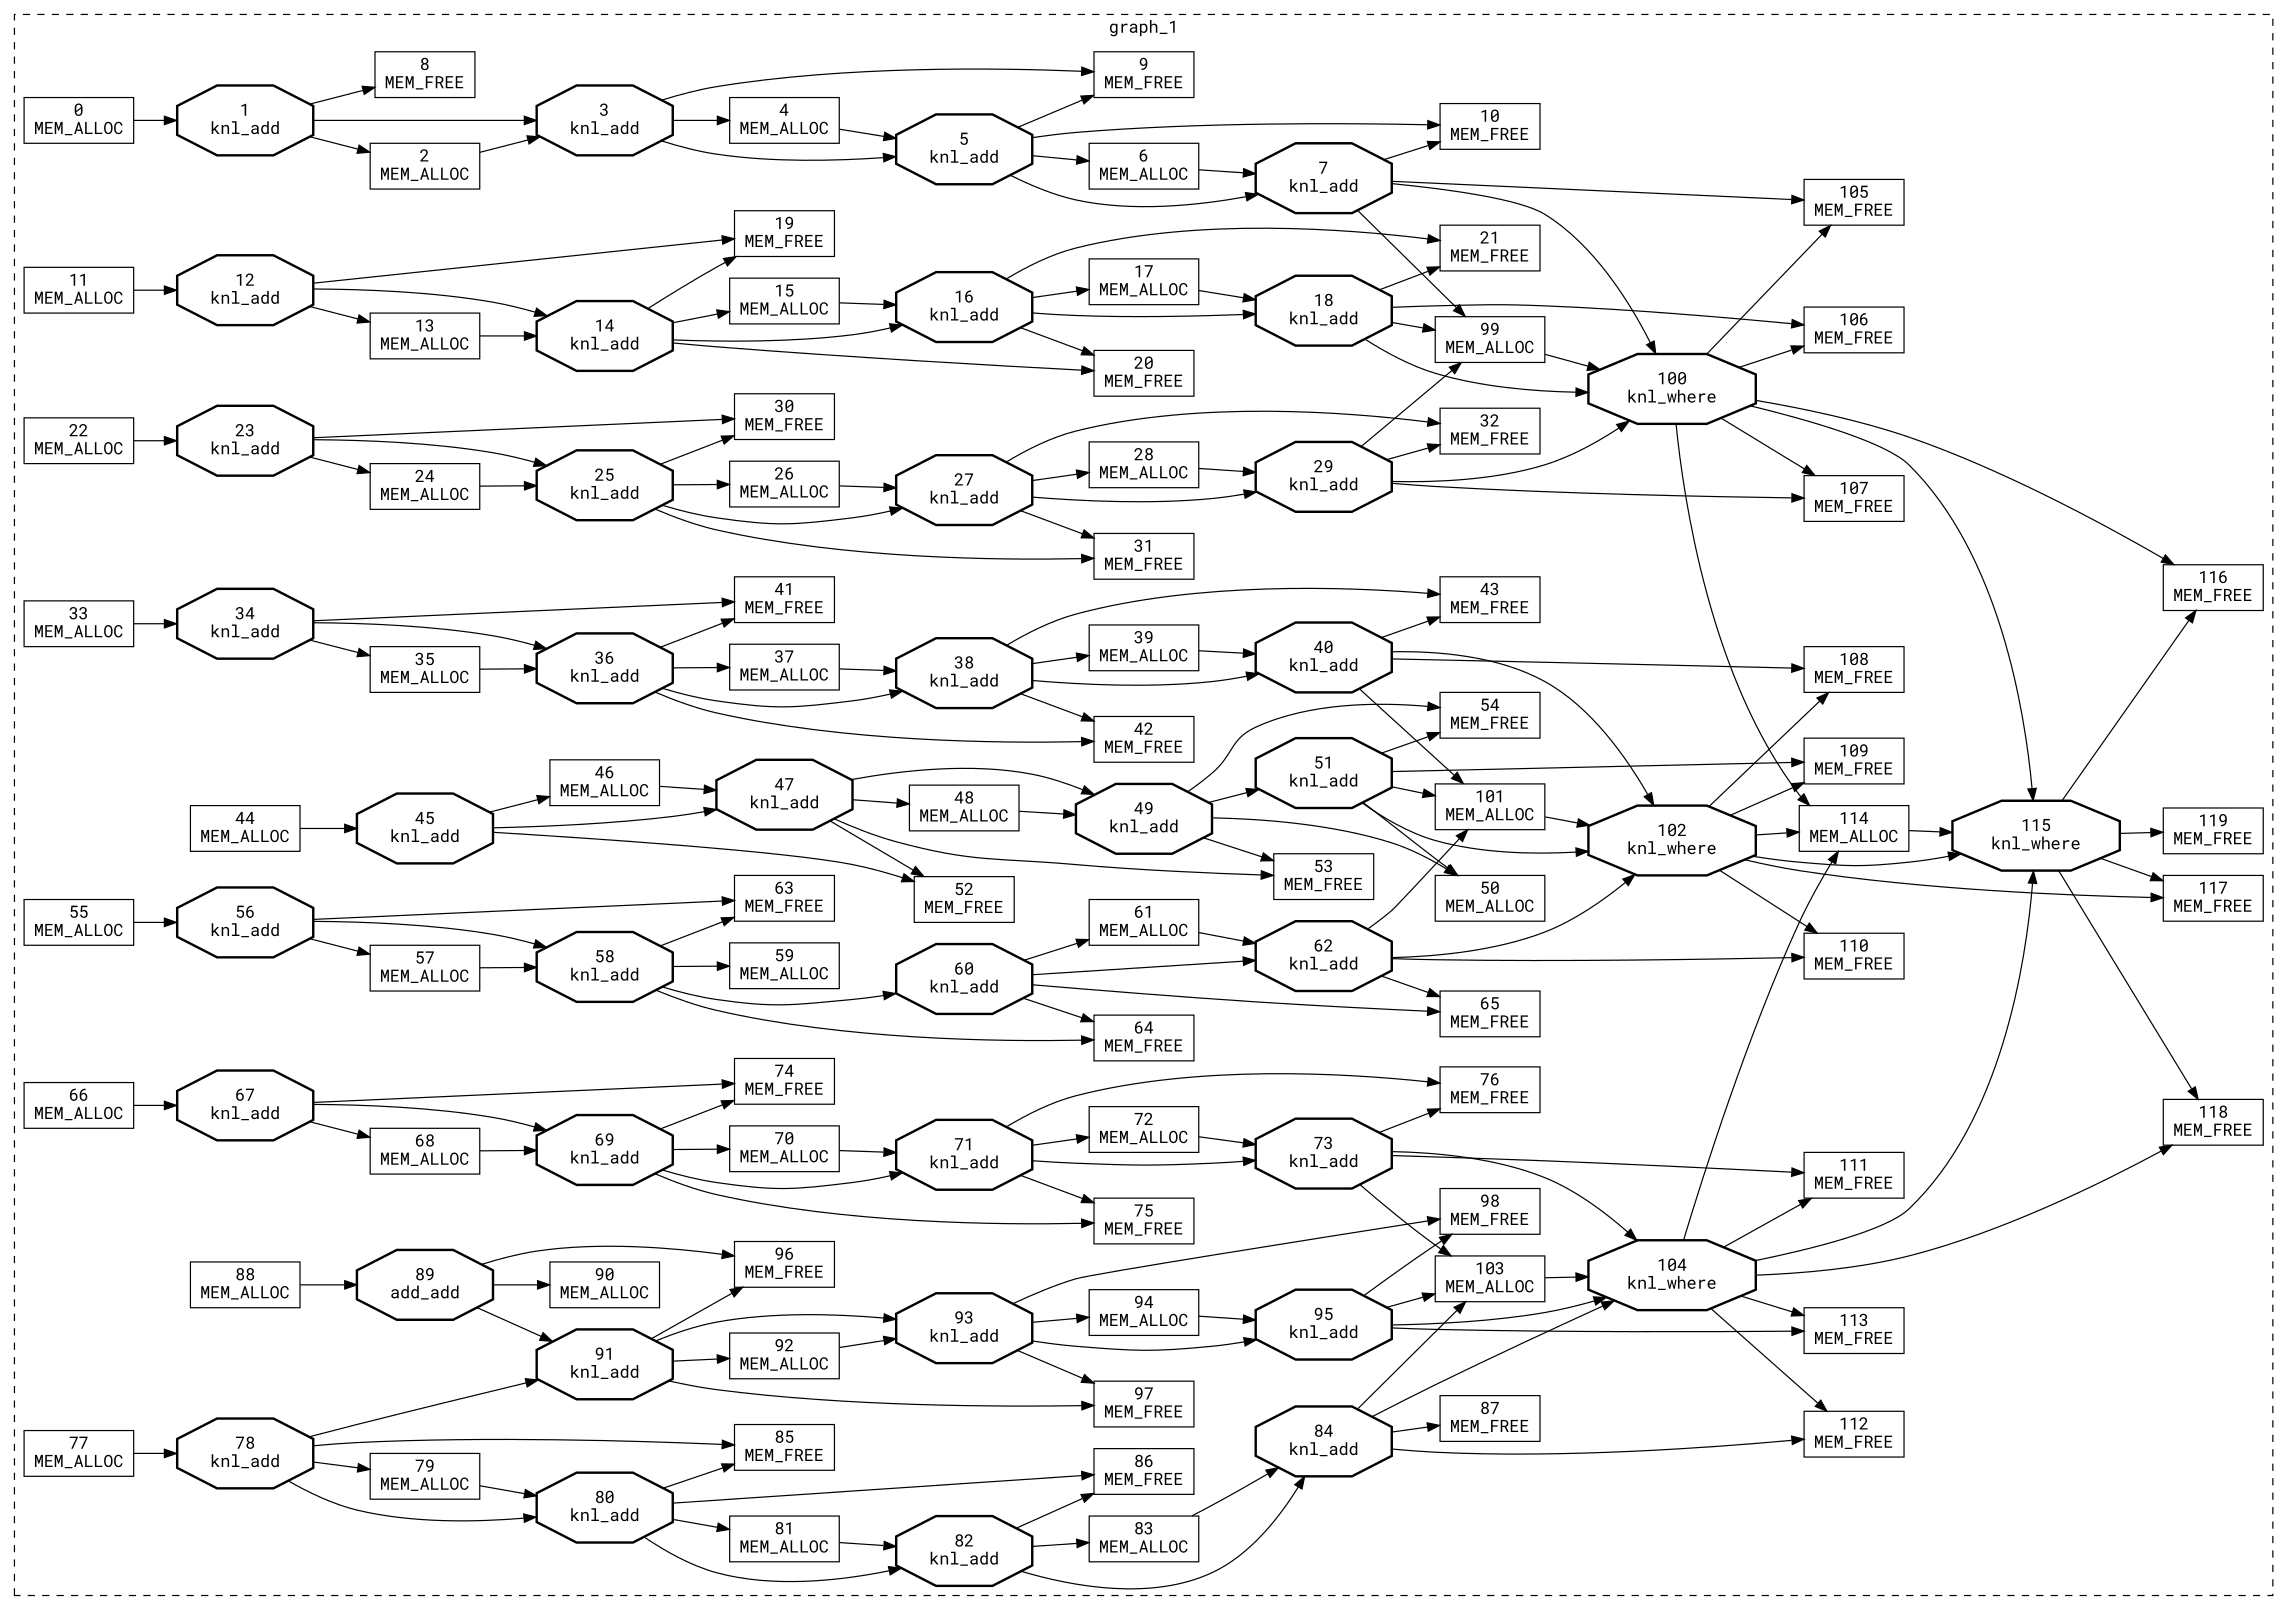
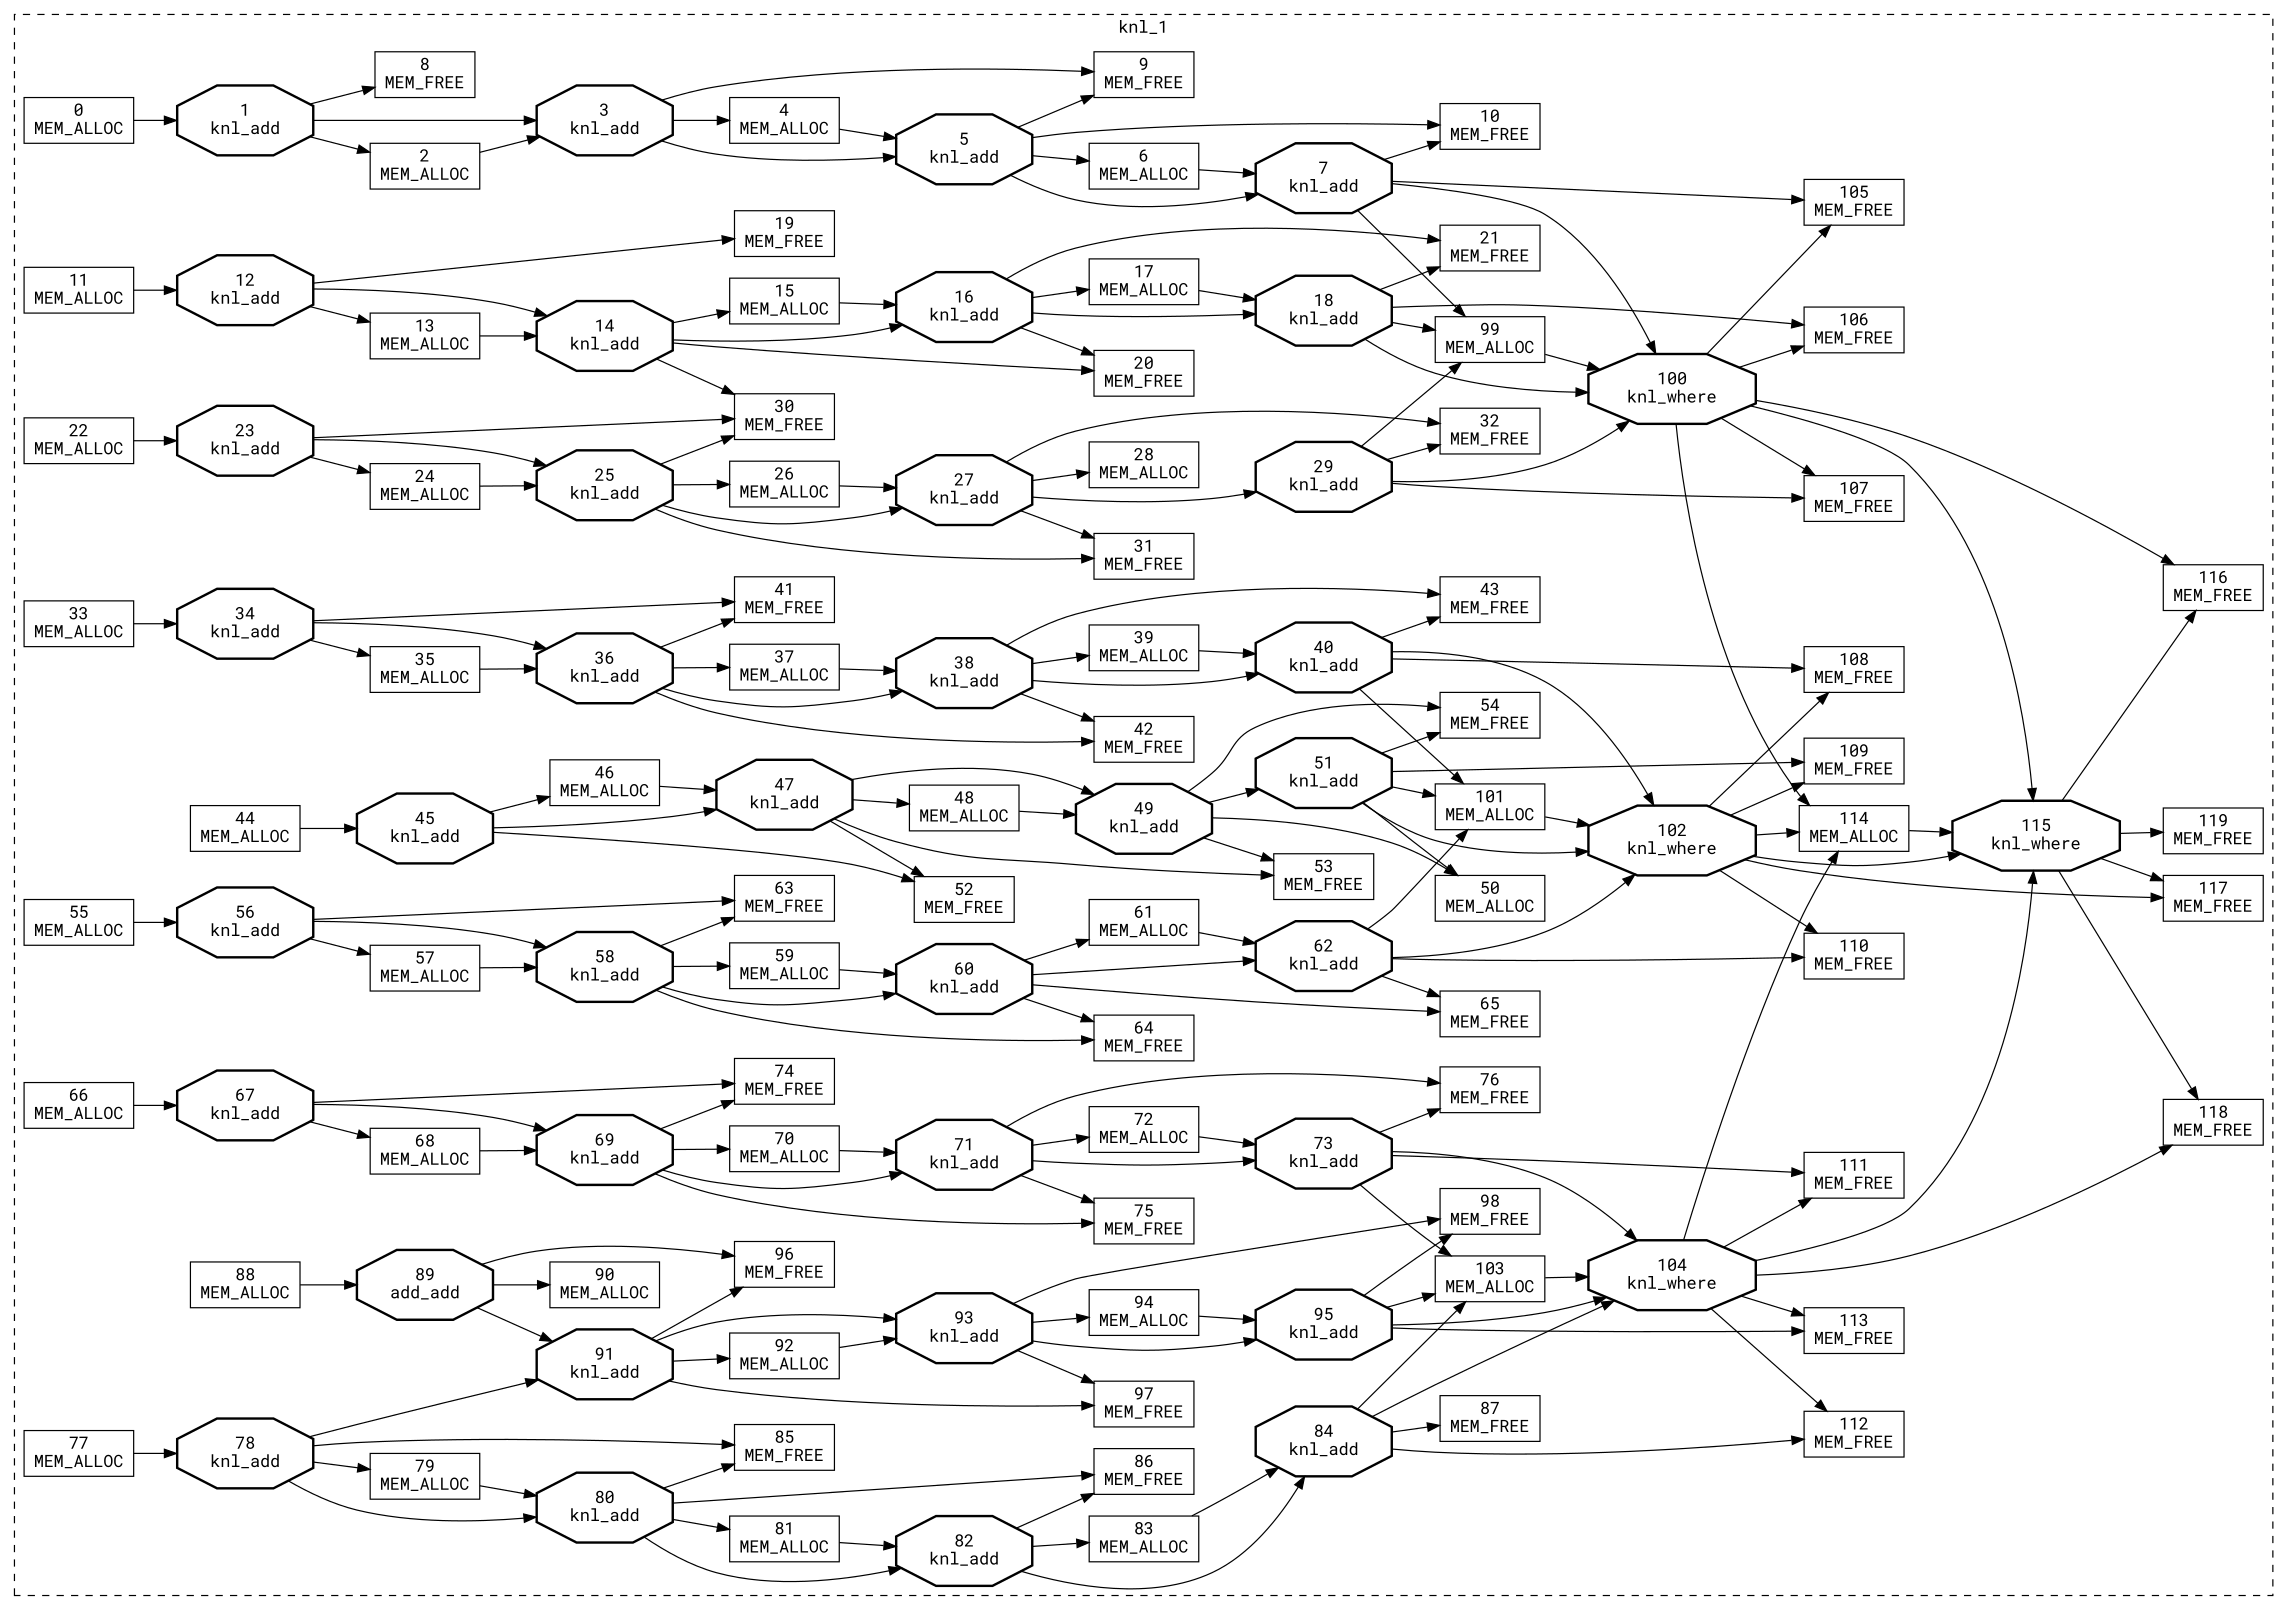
cluster "graph_1": label "graph_1" -> "knl_1"
edge "14 knl_add" -> "19 MEM_FREE": now "14 knl_add" -> "30 MEM_FREE"
edge "28 MEM_ALLOC" -> "29 knl_add": removed
edge "59 MEM_ALLOC" -> "60 knl_add": added
